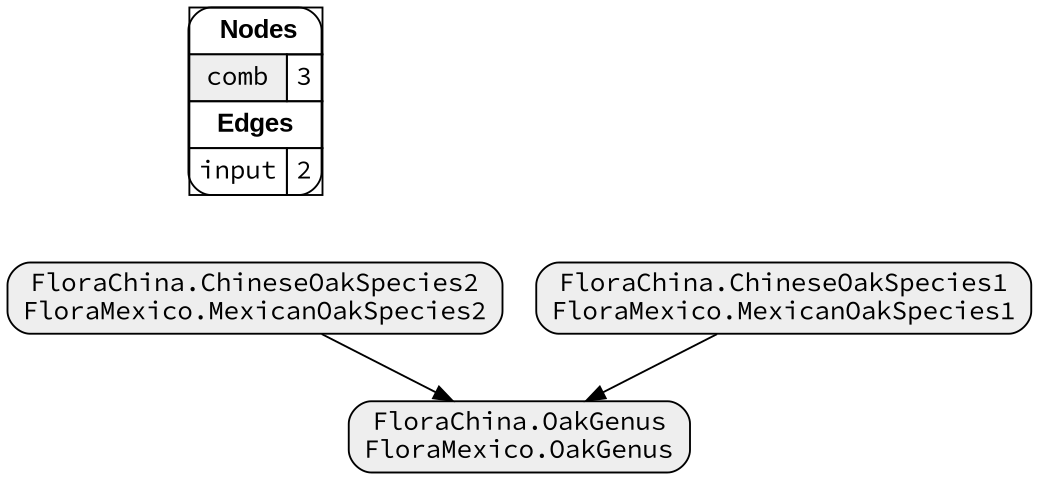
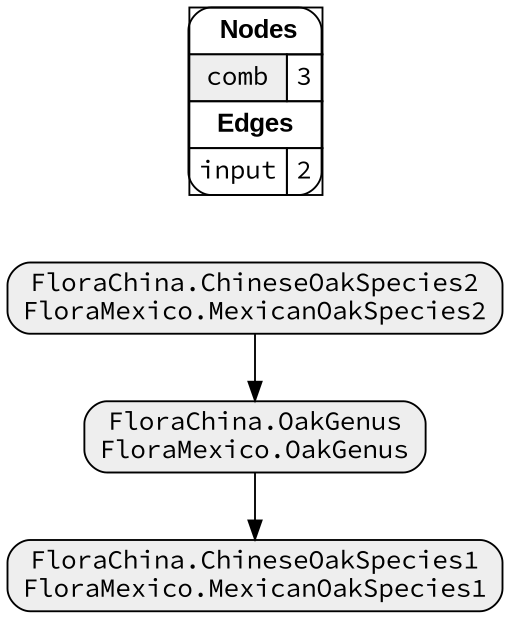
edge "FloraChina.ChineseOakSpecies1 FloraMexico.MexicanOakSpecies1" -> "FloraChina.OakGenus FloraMexico.OakGenus": reversed
